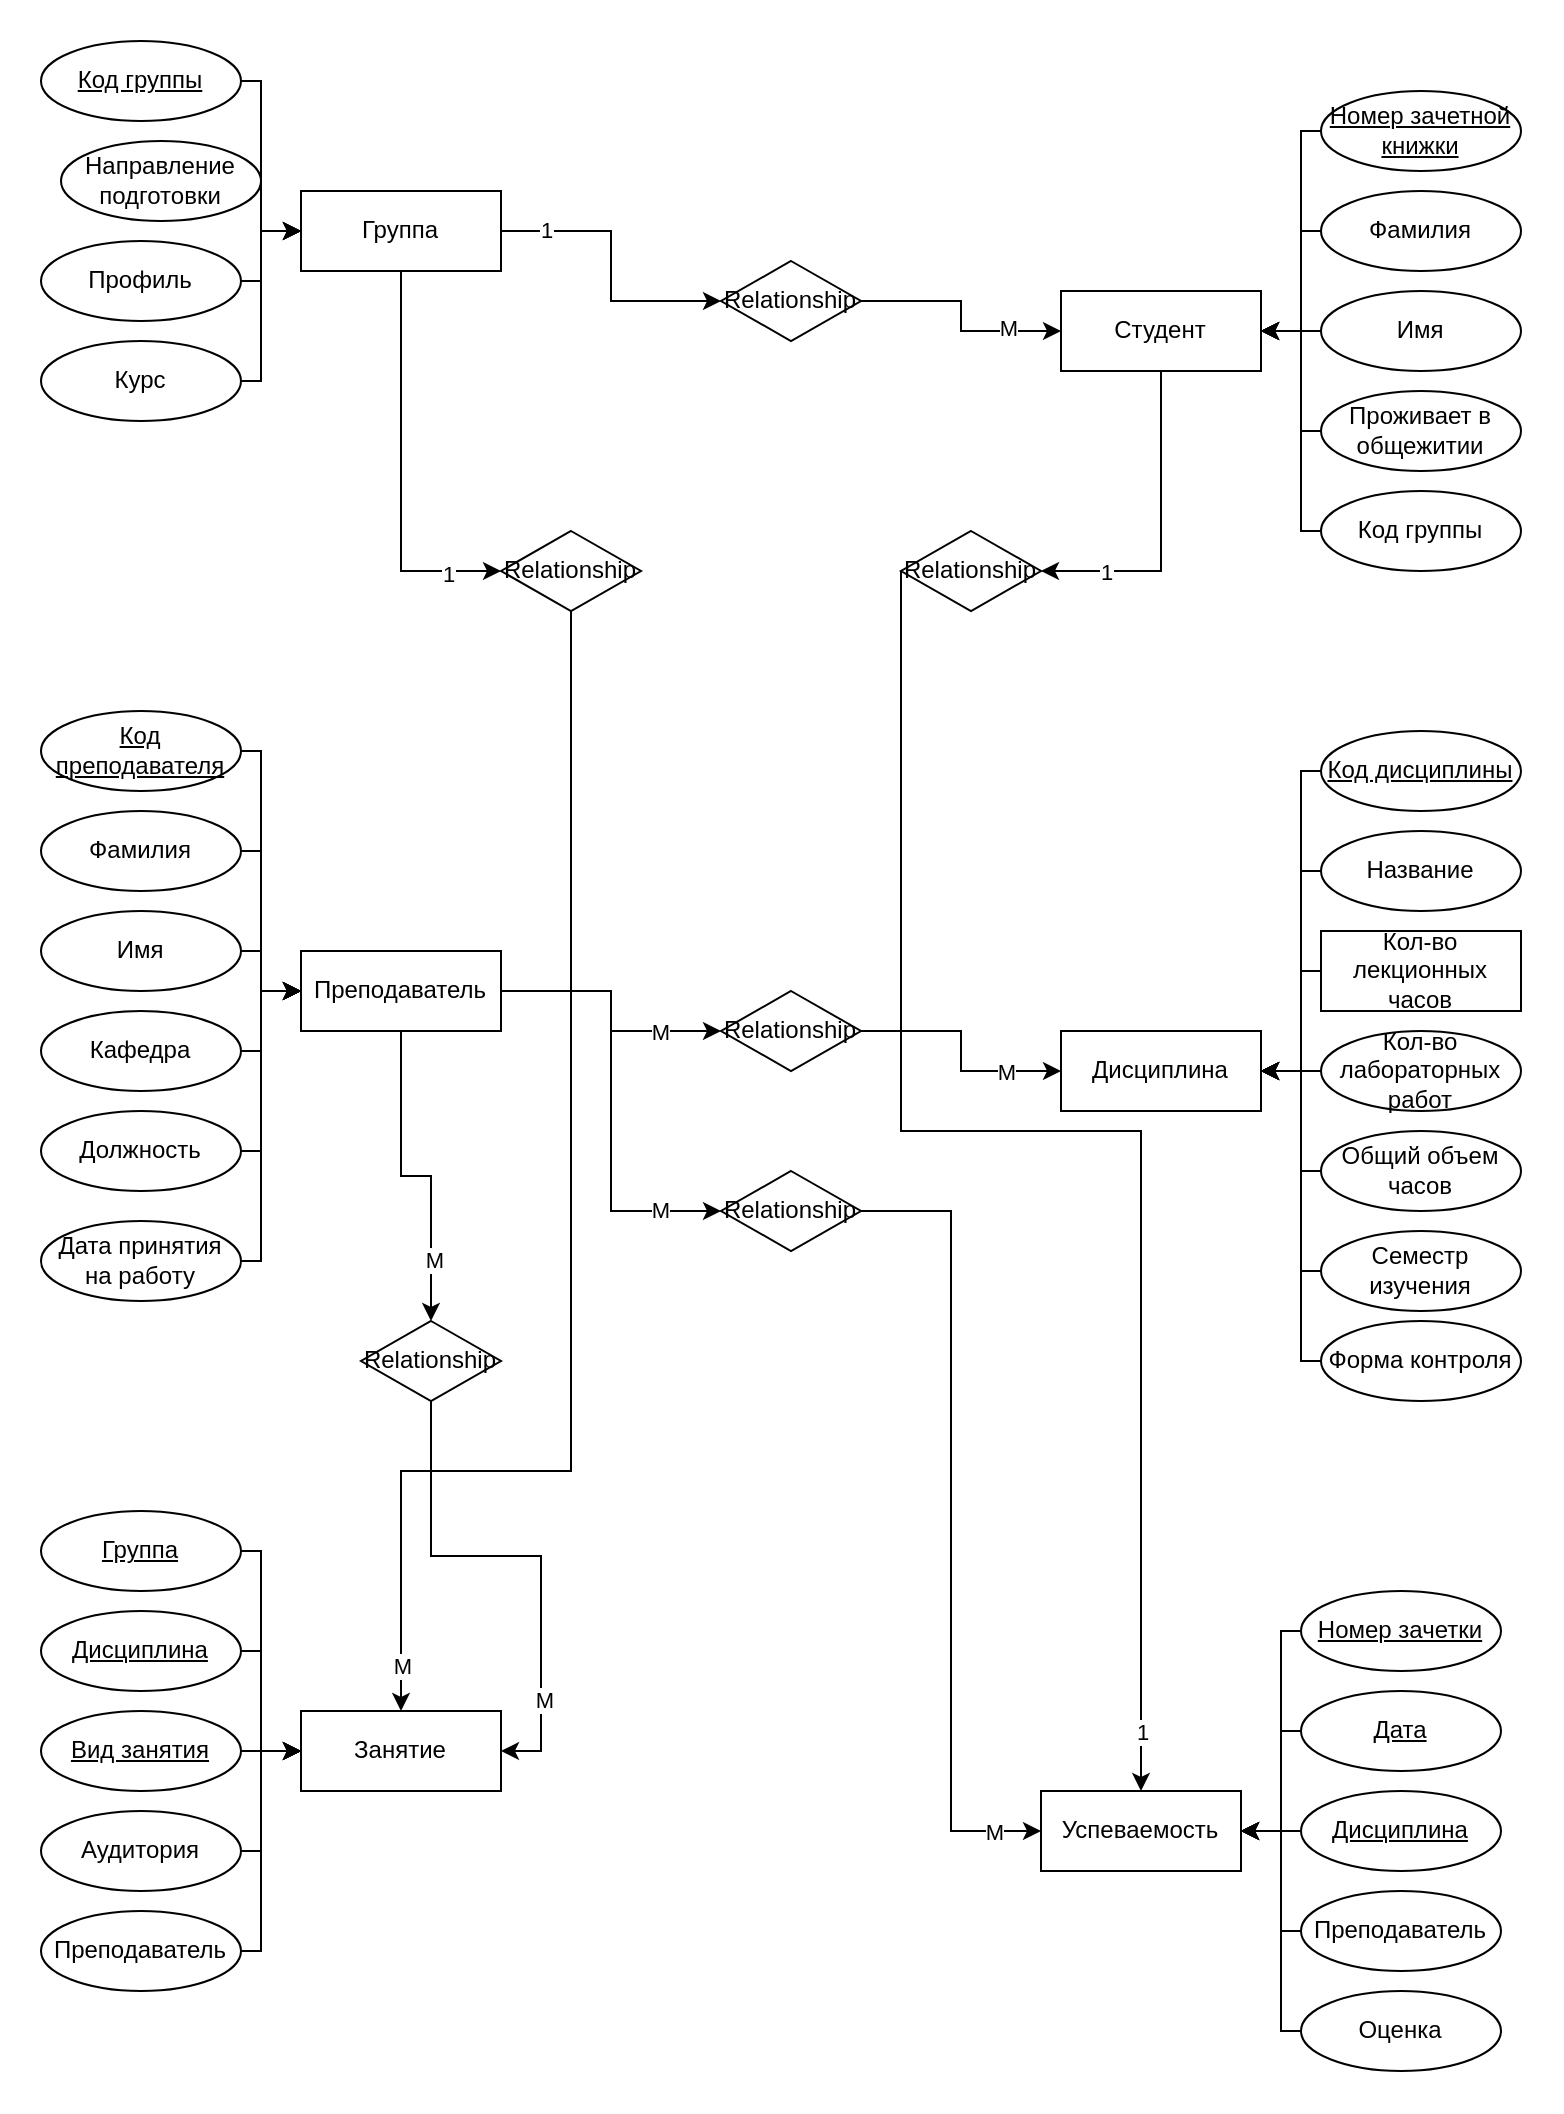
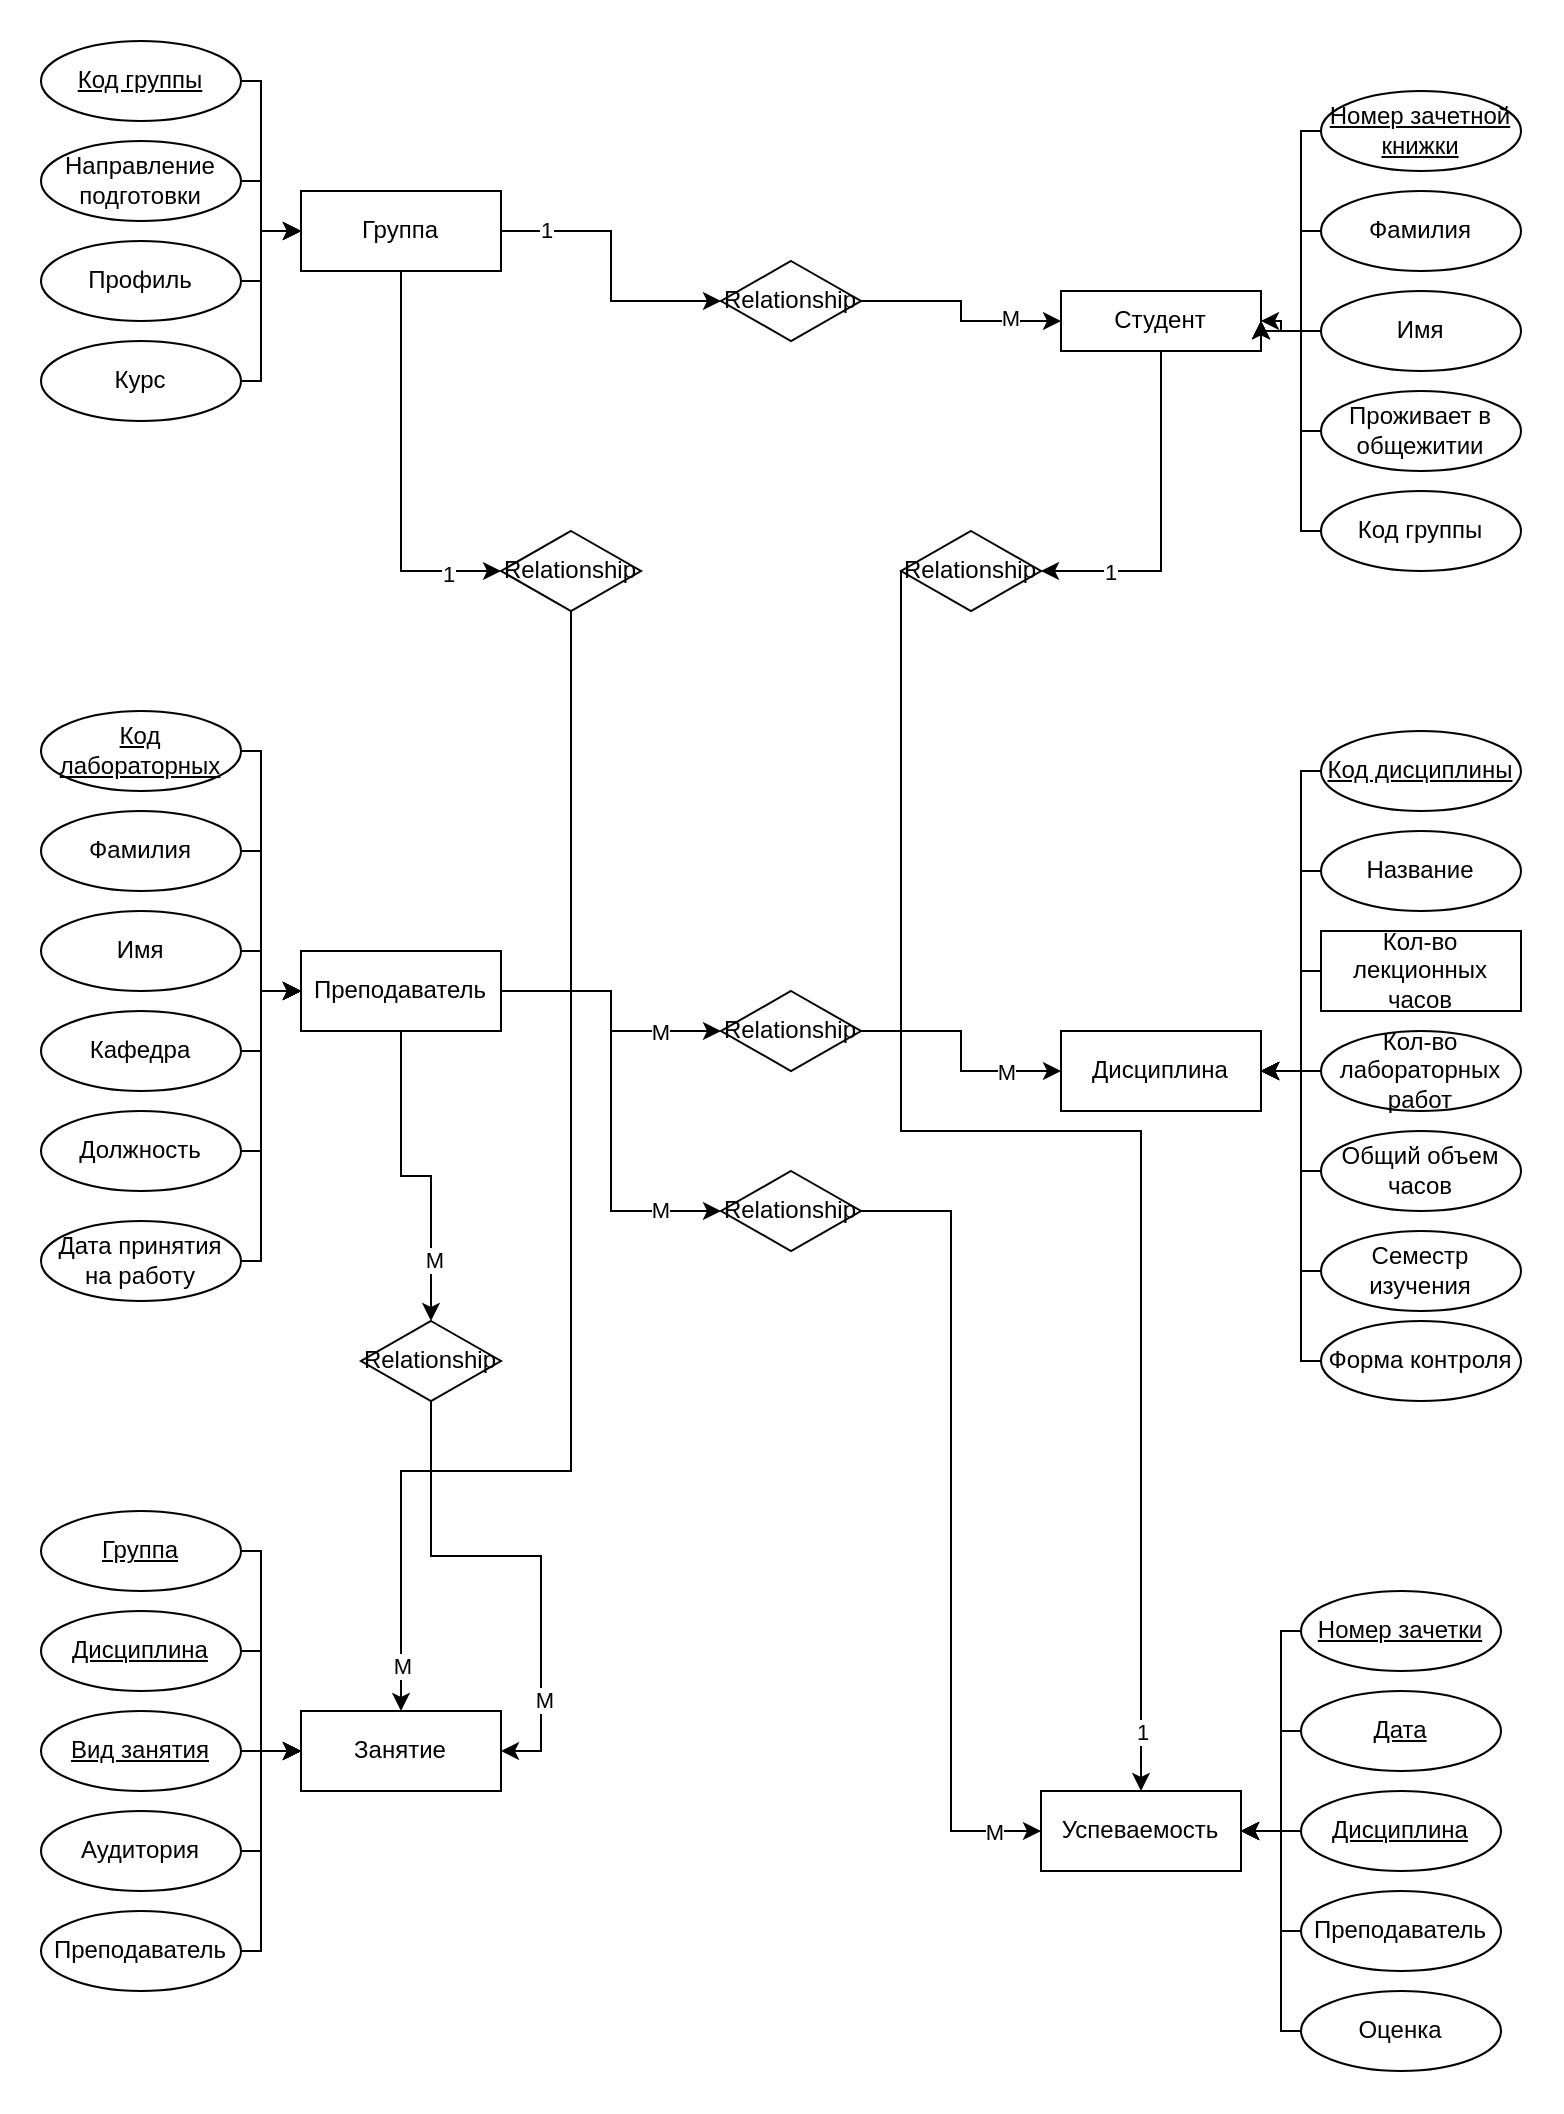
node "Направление подготовки": moved (161, 181) -> (141, 181)
node "Студент": size 200x80 -> 200x60
node "Код преподавателя": label "Код преподавателя" -> "Код лабораторных"
